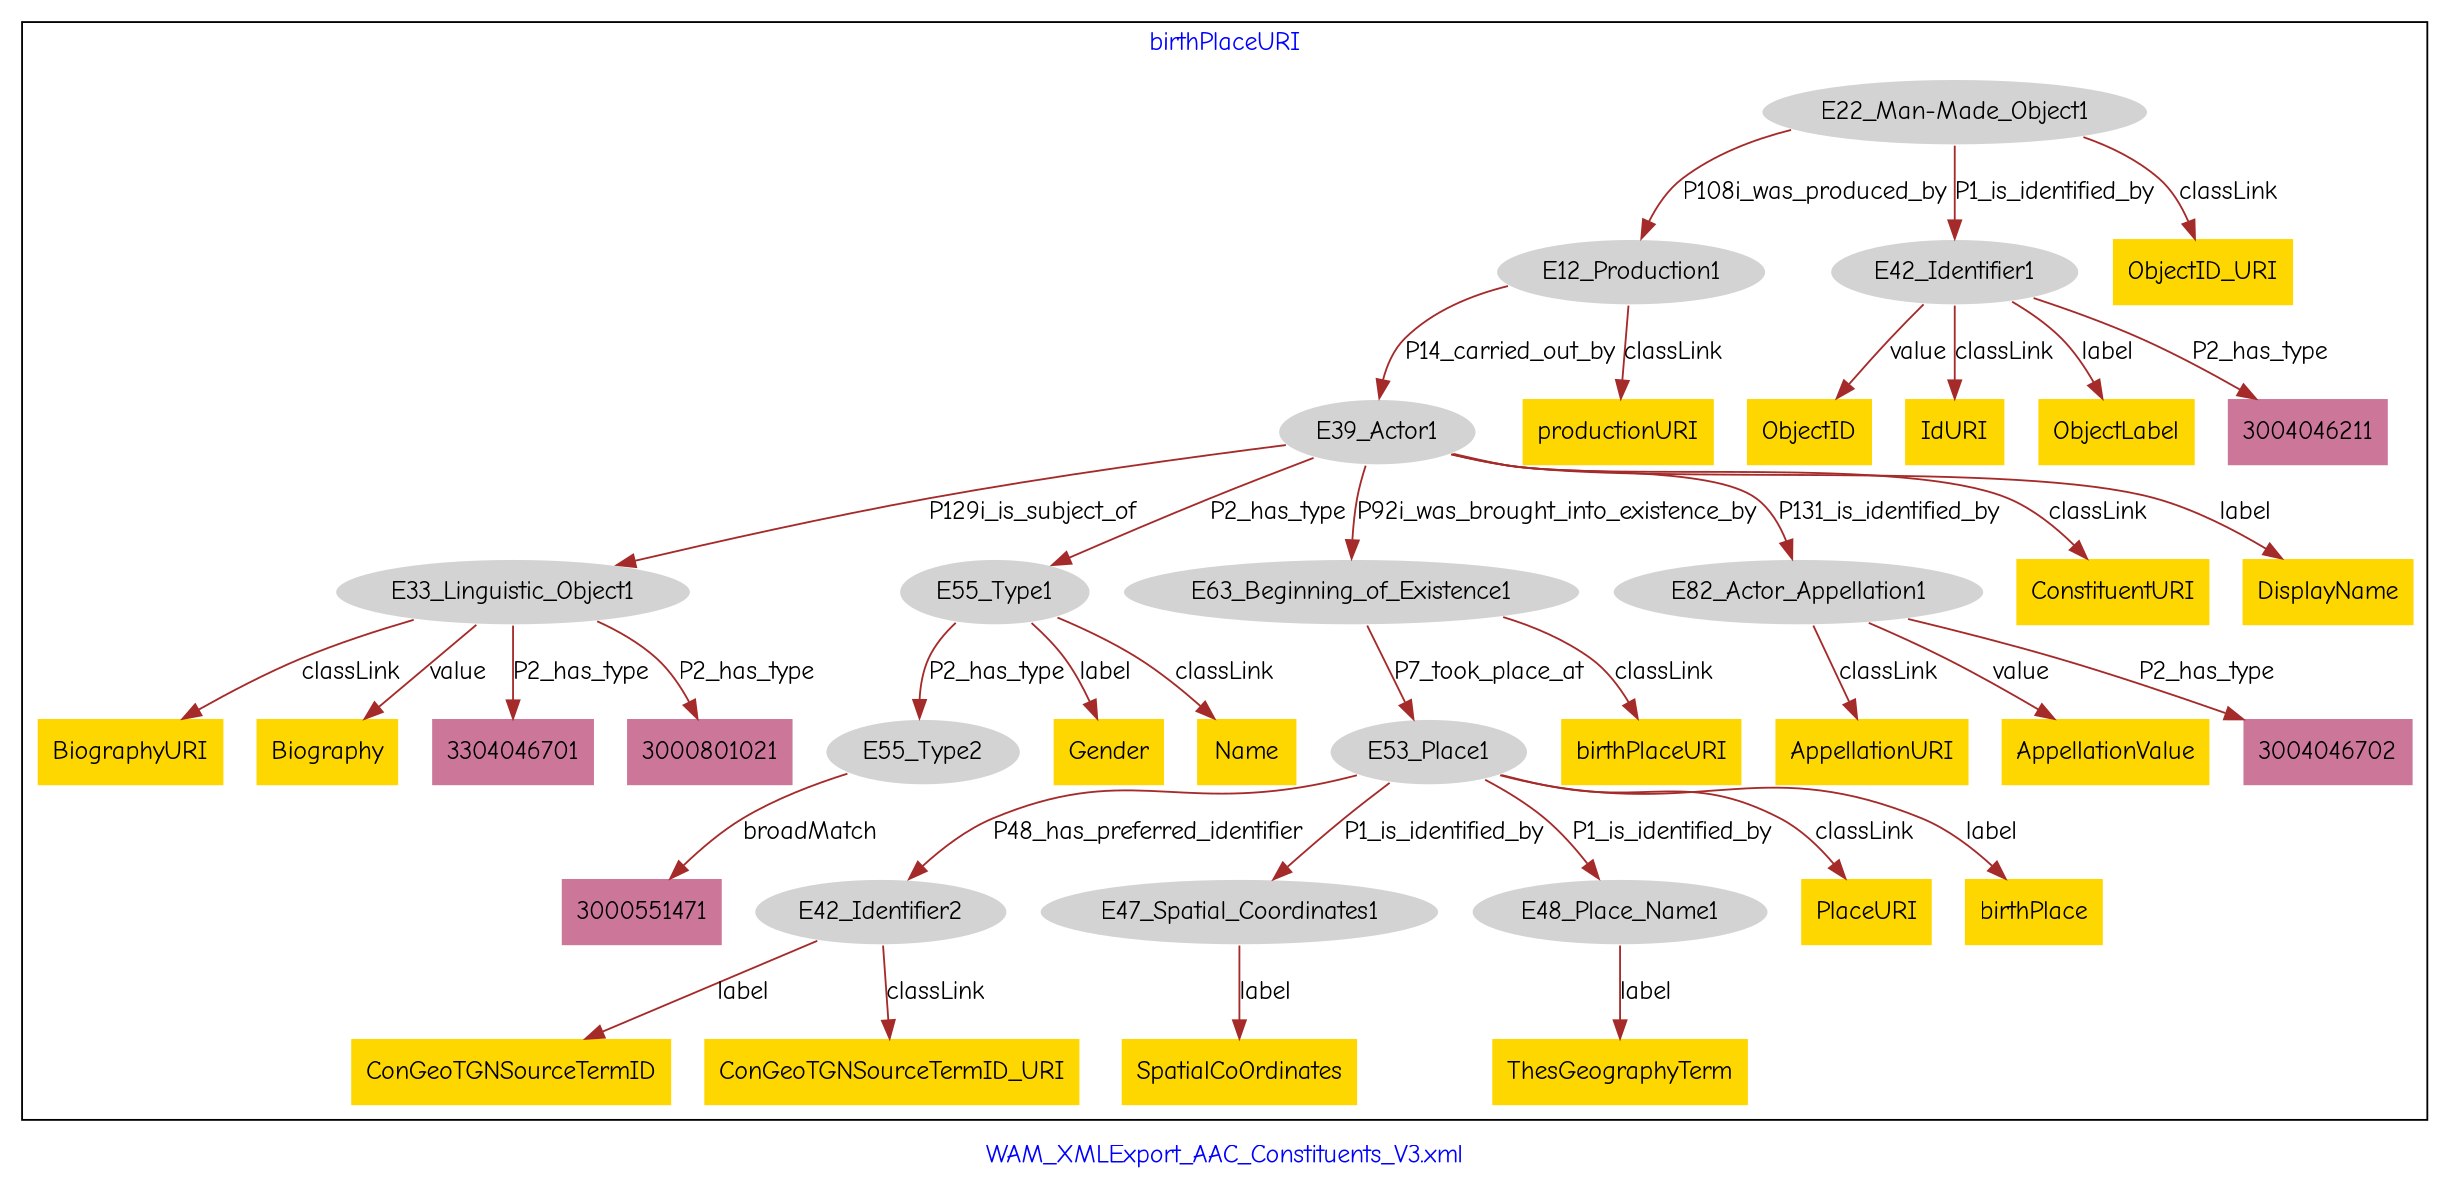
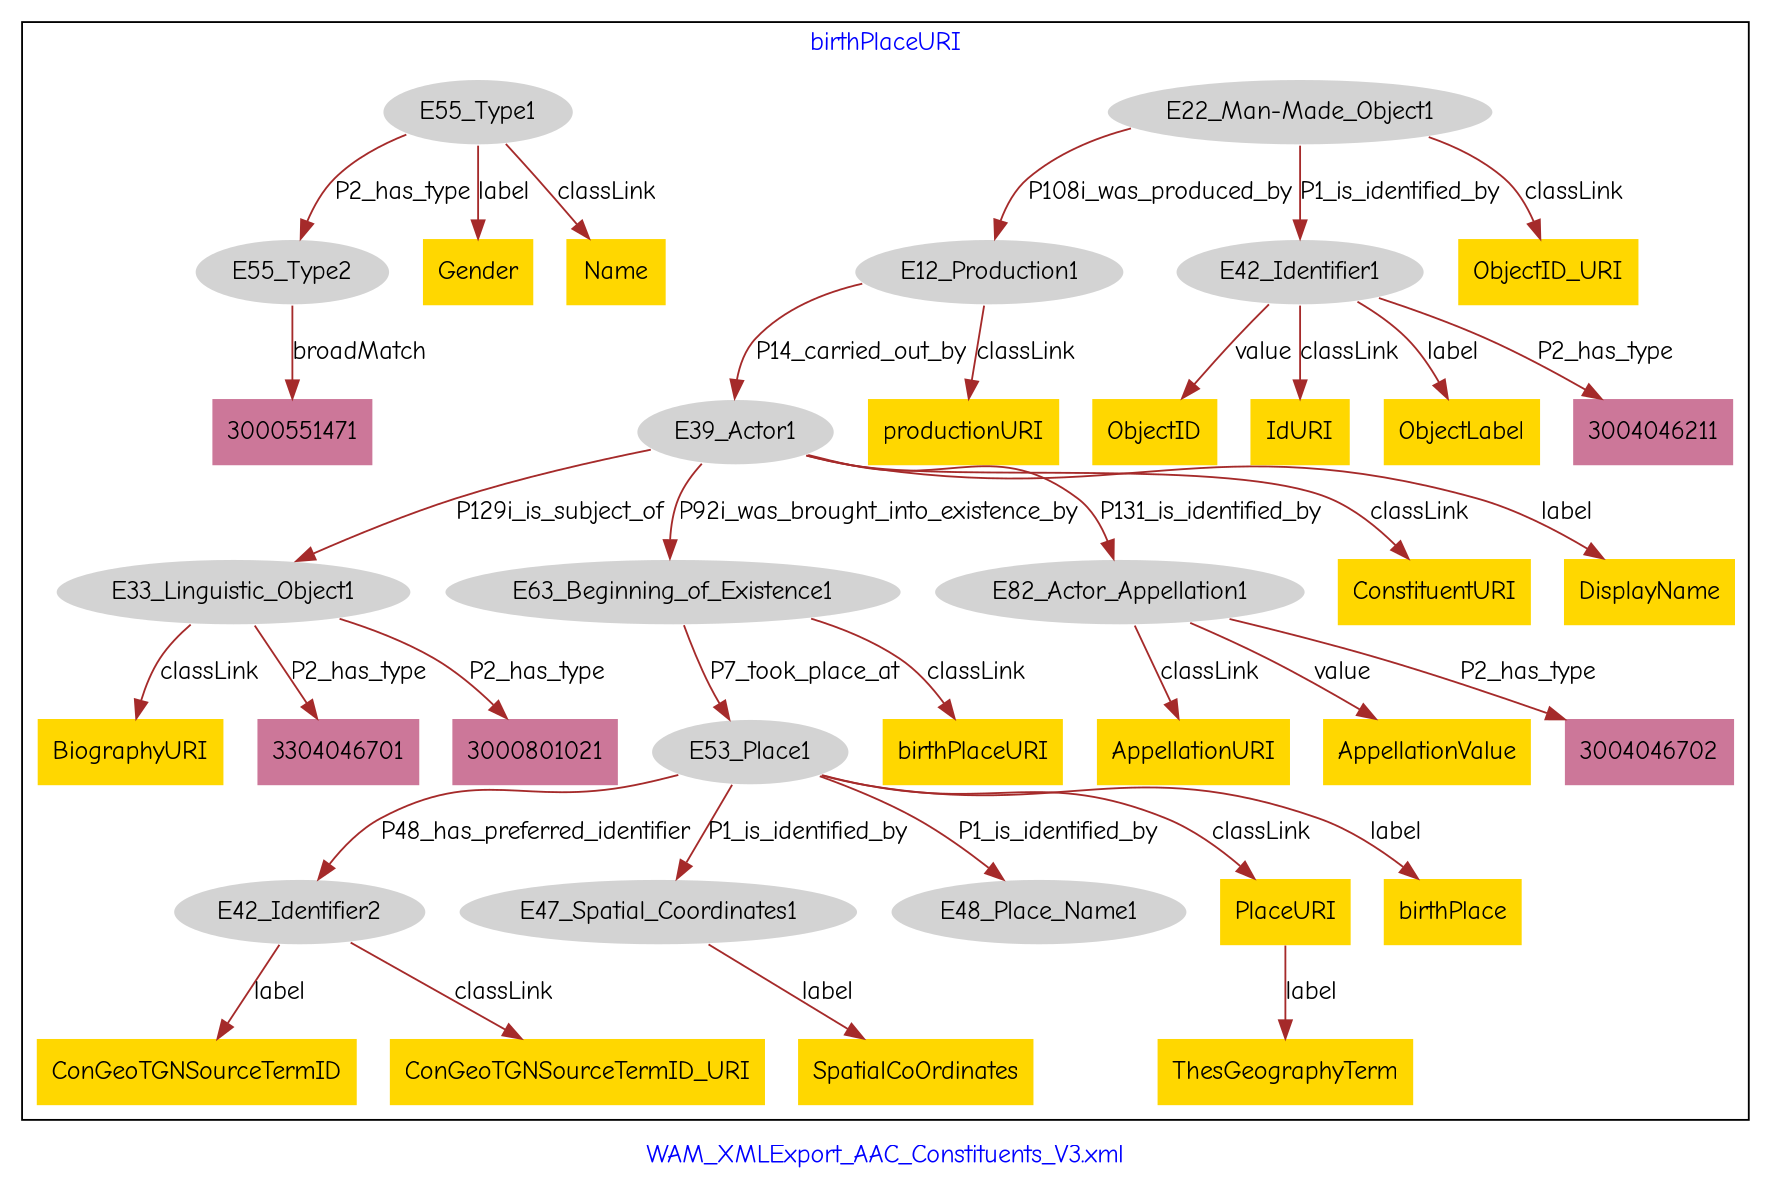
edge "E39_Actor1" -> "E55_Type1": removed, label "P2_has_type"
node "Biography": removed
edge "E48_Place_Name1" -> "ThesGeographyTerm": now "PlaceURI" -> "ThesGeographyTerm"
